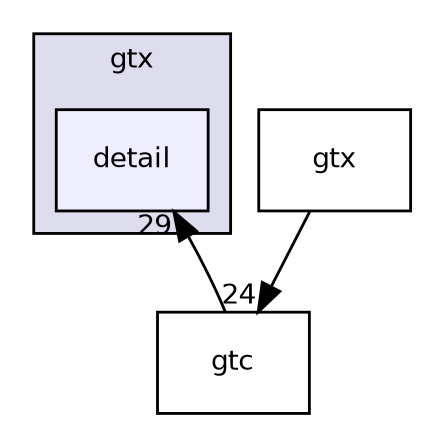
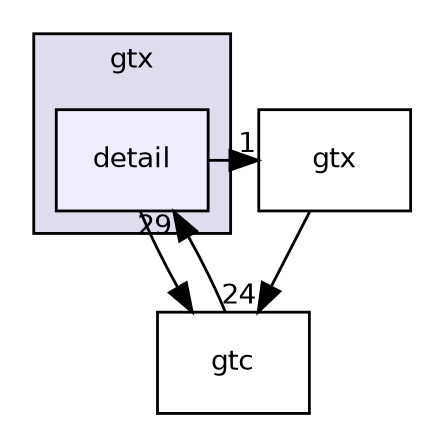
edge "detail" -> "gtx": added
edge "detail" -> "gtc": added
